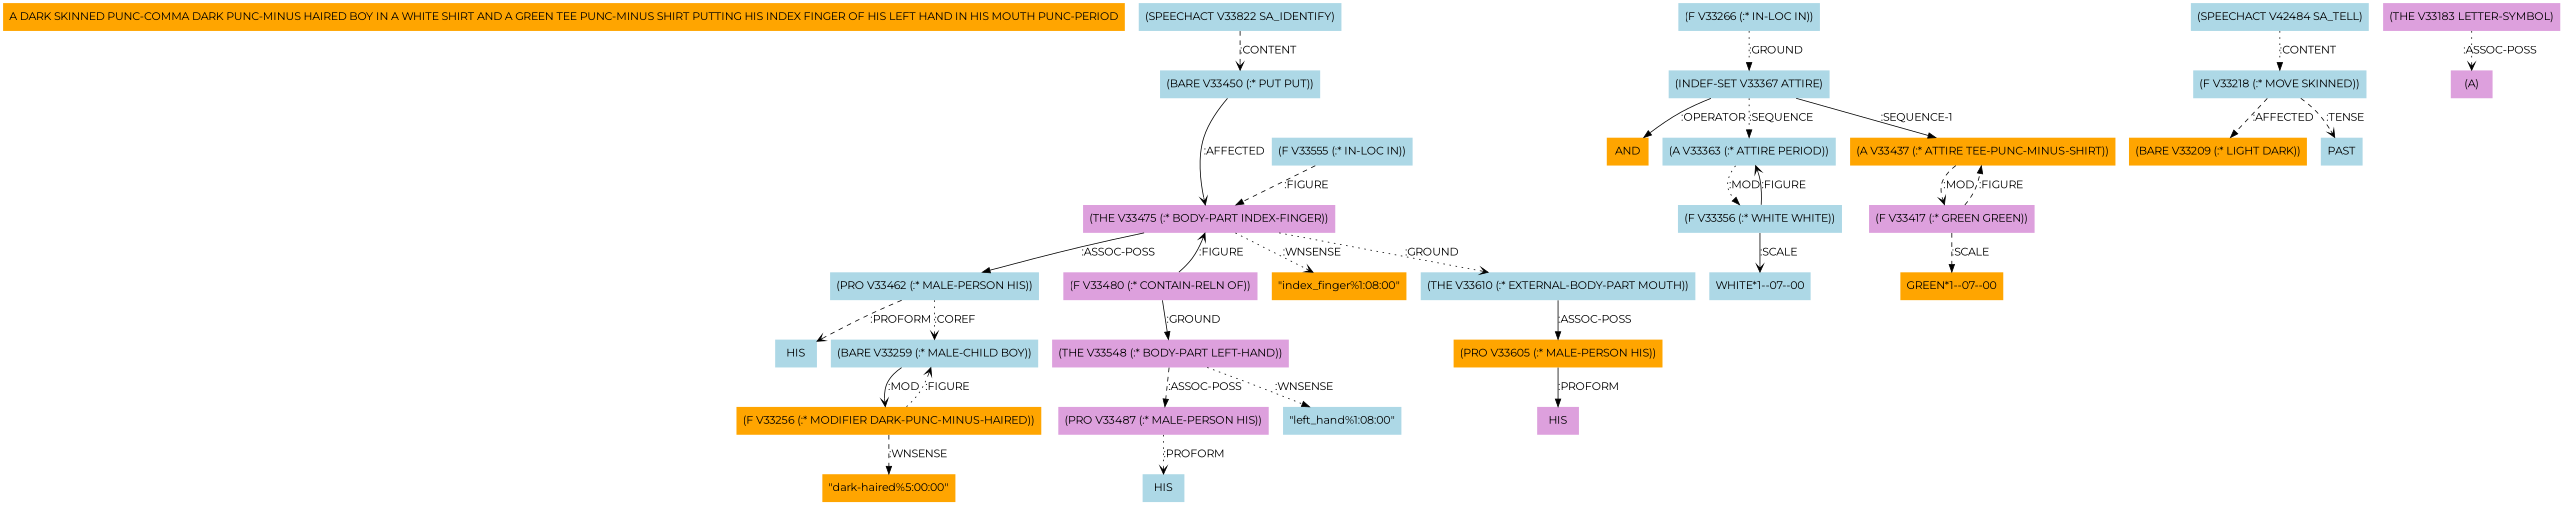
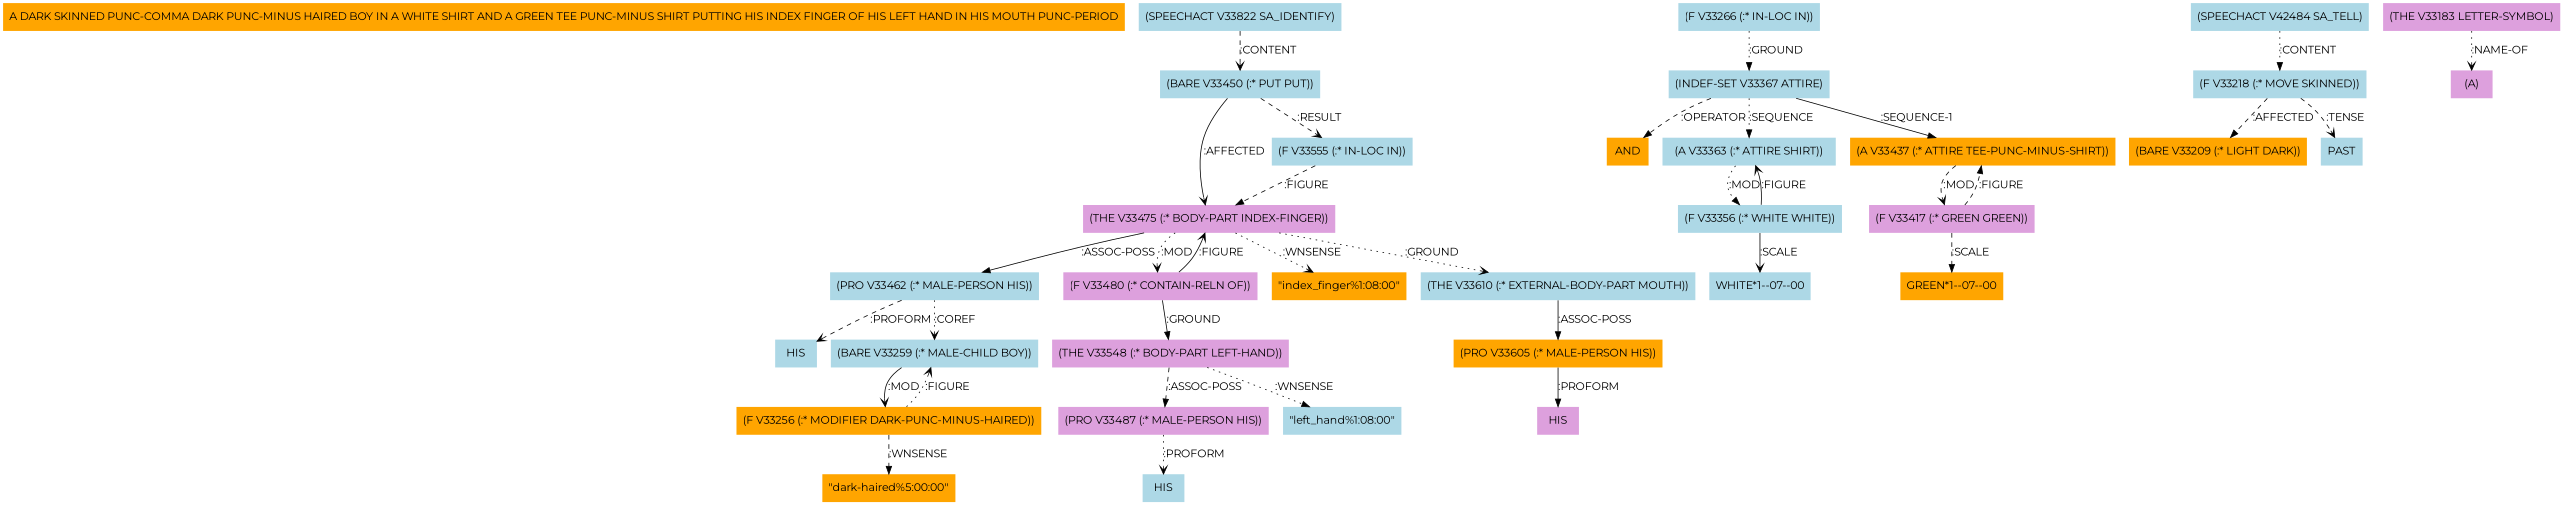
edge "(THE V33183 LETTER-SYMBOL)" -> "(A)": label ":ASSOC-POSS" -> ":NAME-OF"
edge "(INDEF-SET V33367 ATTIRE)" -> "AND": style solid -> dashed
edge "(BARE V33450 (:* PUT PUT))" -> "(F V33555 (:* IN-LOC IN))": added, label ":RESULT"
node "(A V33363 (:* ATTIRE PERIOD))": label "(A V33363 (:* ATTIRE PERIOD))" -> "(A V33363 (:* ATTIRE SHIRT))"
edge "(THE V33475 (:* BODY-PART INDEX-FINGER))" -> "(F V33480 (:* CONTAIN-RELN OF))": added, label ":MOD"
